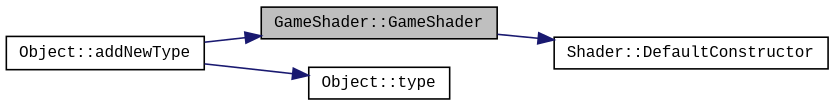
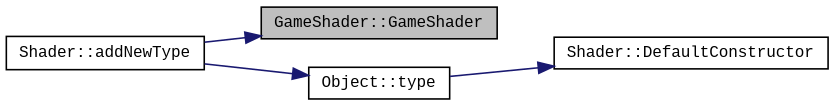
edge "GameShader::GameShader" -> "Shader::DefaultConstructor": now "Object::type" -> "Shader::DefaultConstructor"
node "Object::addNewType": label "Object::addNewType" -> "Shader::addNewType"
